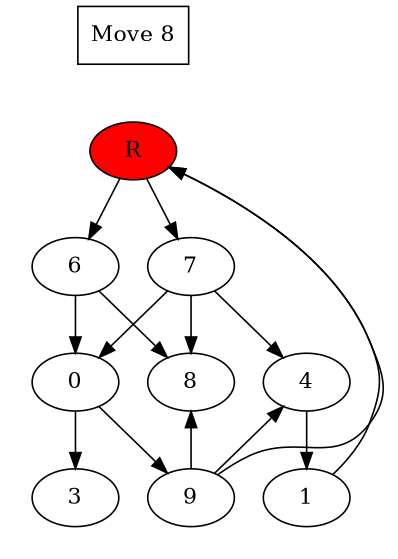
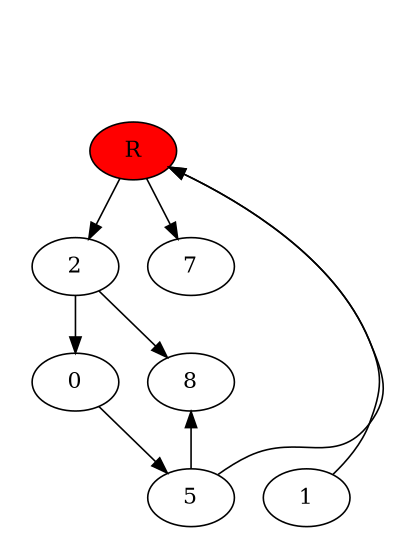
node "Move 8": removed
node "6": label "6" -> "2"
edge "7" -> "0": removed
edge "7" -> "8": removed
node "4": removed
node "3": removed
node "9": label "9" -> "5"
